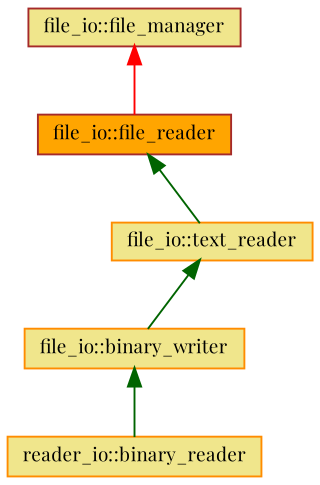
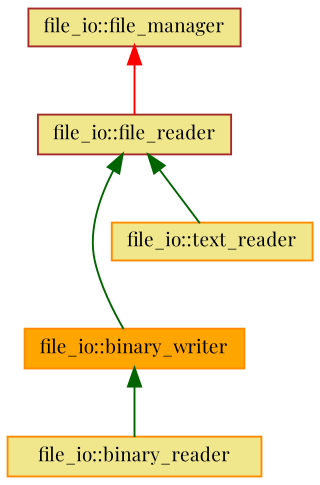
node "file_io::file_reader": fillcolor orange -> khaki
edge "file_io::binary_writer" -> "file_io::text_reader": now "file_io::binary_writer" -> "file_io::file_reader"
node "file_io::binary_writer": fillcolor khaki -> orange
node "reader_io::binary_reader": label "reader_io::binary_reader" -> "file_io::binary_reader"
